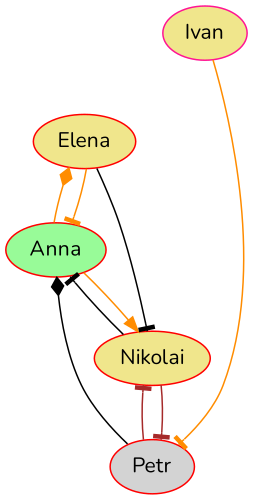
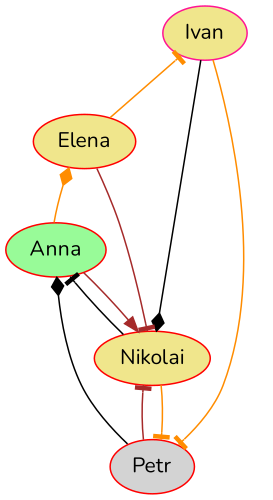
edge "Ivan" -> "Nikolai": added
edge "Elena" -> "Anna": now "Elena" -> "Ivan"
edge "Elena" -> "Nikolai": color black -> brown
edge "Anna" -> "Nikolai": color darkorange -> brown
edge "Nikolai" -> "Petr": color brown -> darkorange
